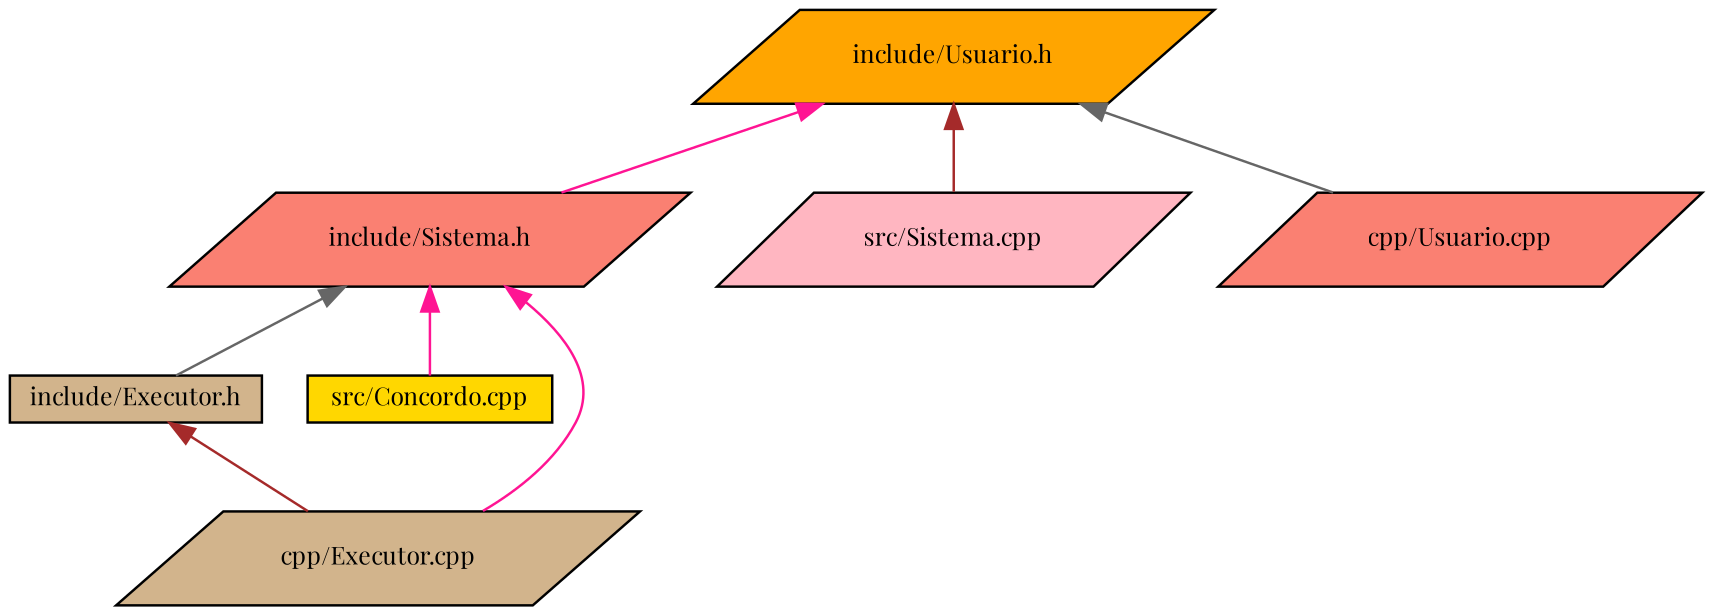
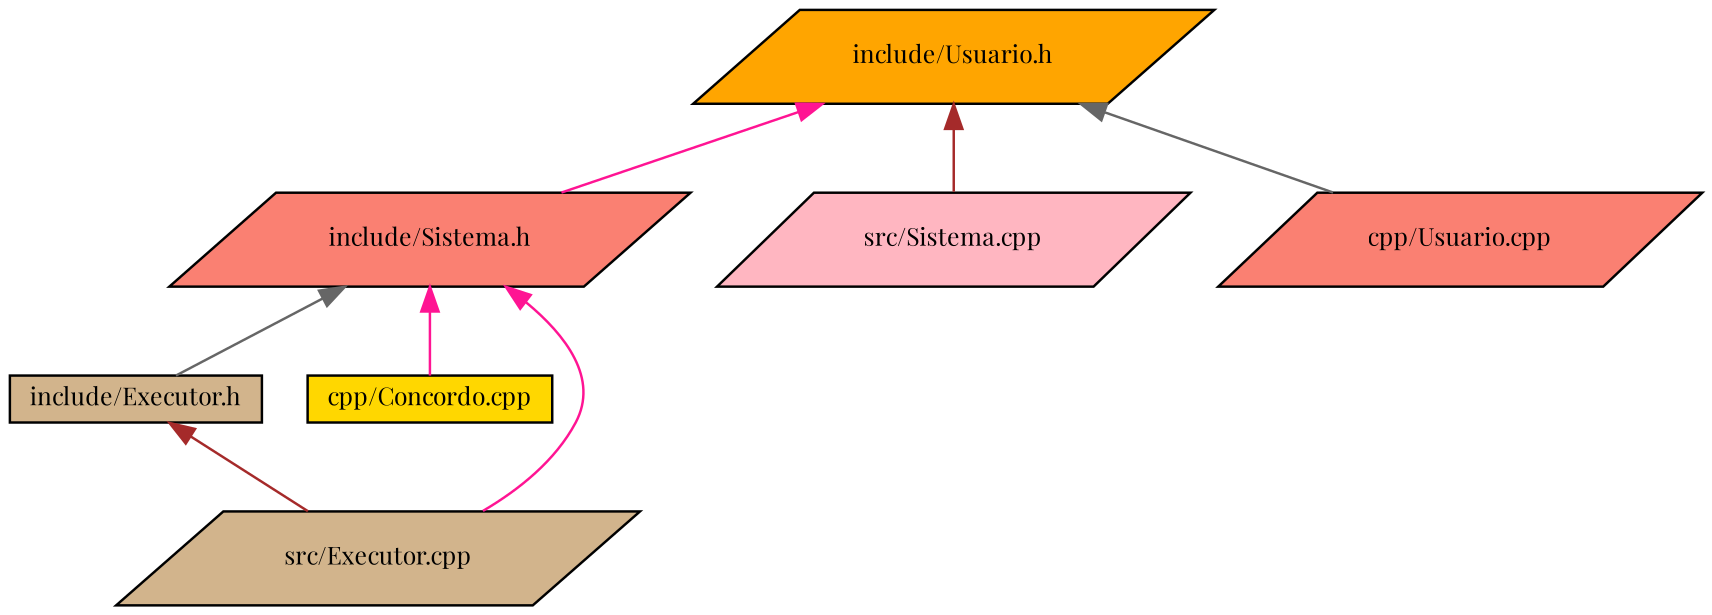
node "src/Concordo.cpp": label "src/Concordo.cpp" -> "cpp/Concordo.cpp"
node "cpp/Executor.cpp": label "cpp/Executor.cpp" -> "src/Executor.cpp"
